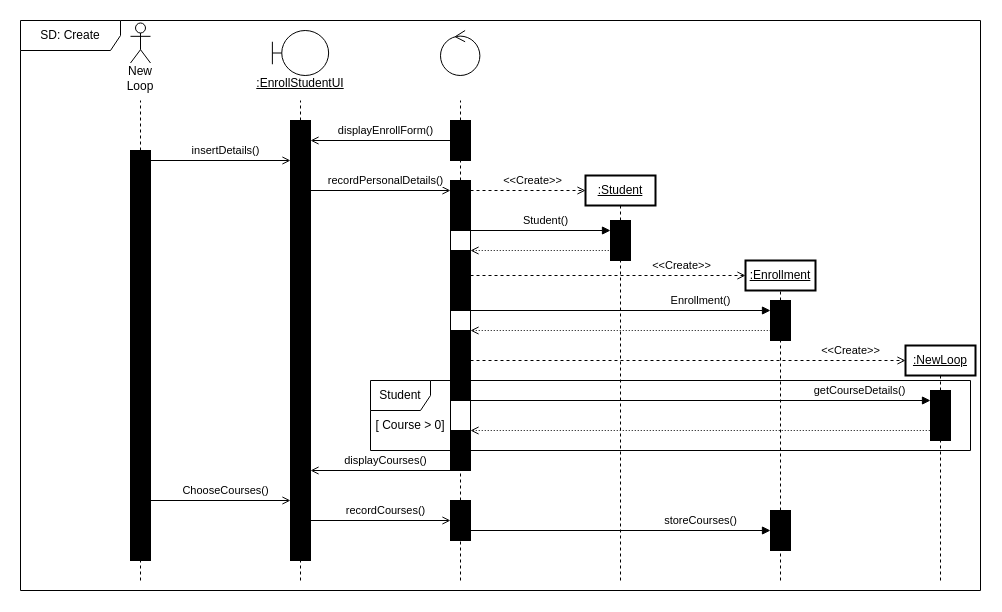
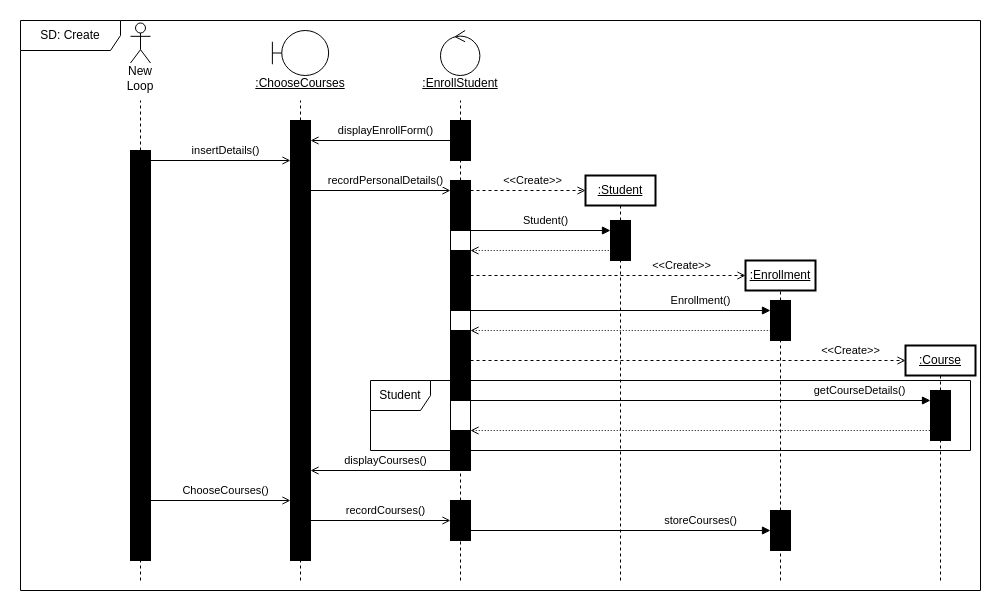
node ":EnrollStudent": added
node ":EnrollStudentUI": label ":EnrollStudentUI" -> ":ChooseCourses"
node ":NewLoop": label ":NewLoop" -> ":Course"
node "[ Course > 0]": removed
